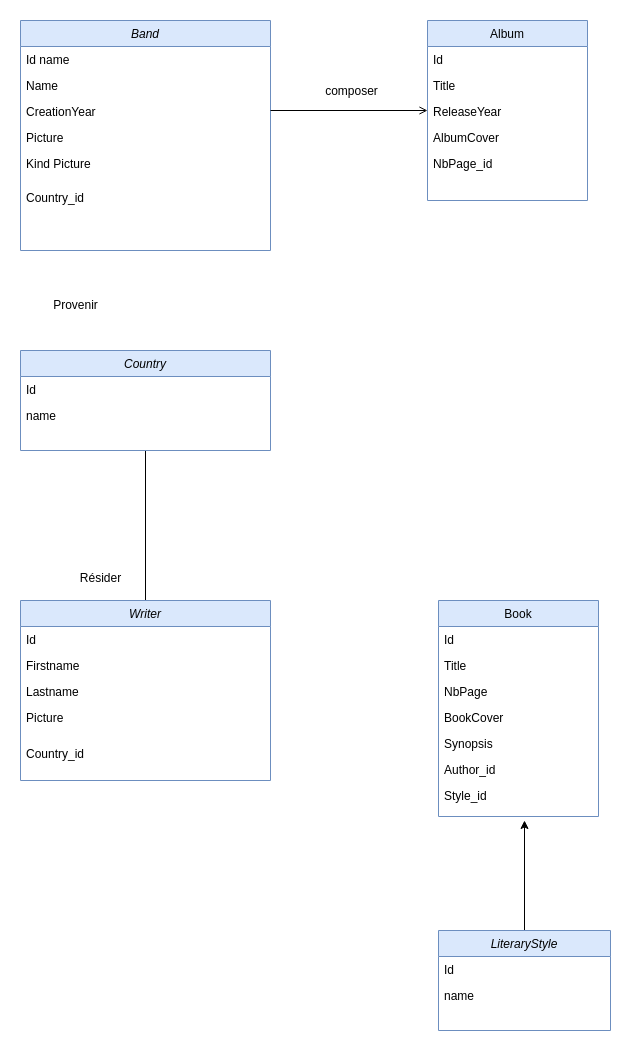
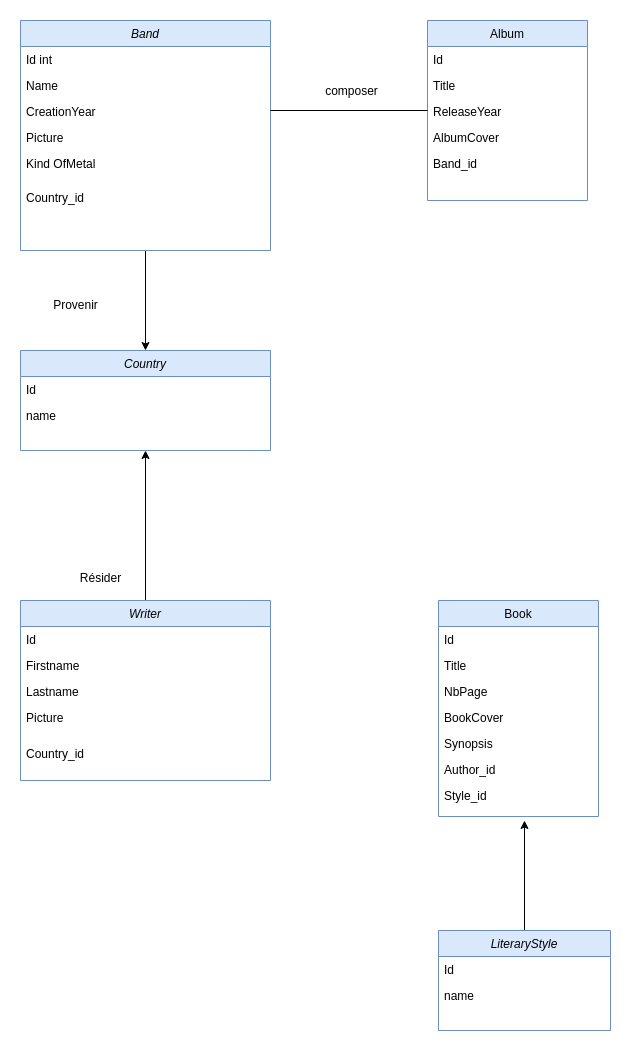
node "Id name": label "Id name" -> "Id int"
edge "Band" -> "Album": arrowhead open -> none
node "Kind Picture": label "Kind Picture" -> "Kind OfMetal"
node "NbPage_id": label "NbPage_id" -> "Band_id"
edge "Band" -> "Country": added
edge "Country" -- "Writer": arrowhead none -> classic
